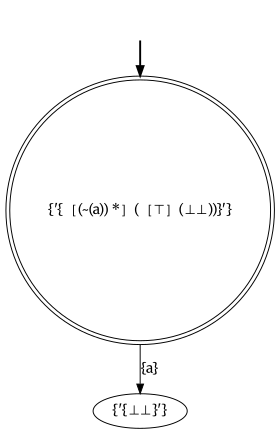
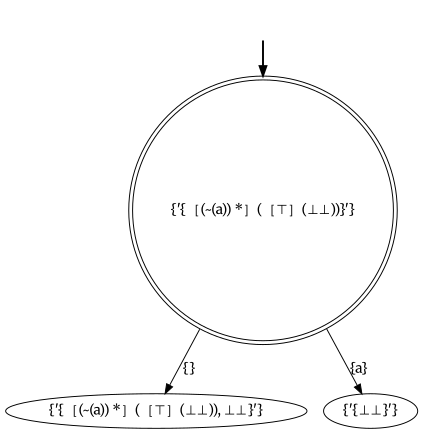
node "{'{［(~(a)) *］(［⊤］(⊥⊥)), ⊥⊥}'}": added
